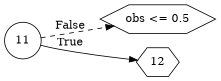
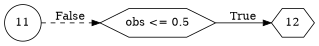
edge "11" -> "12": now "obs <= 0.5" -> "12"
